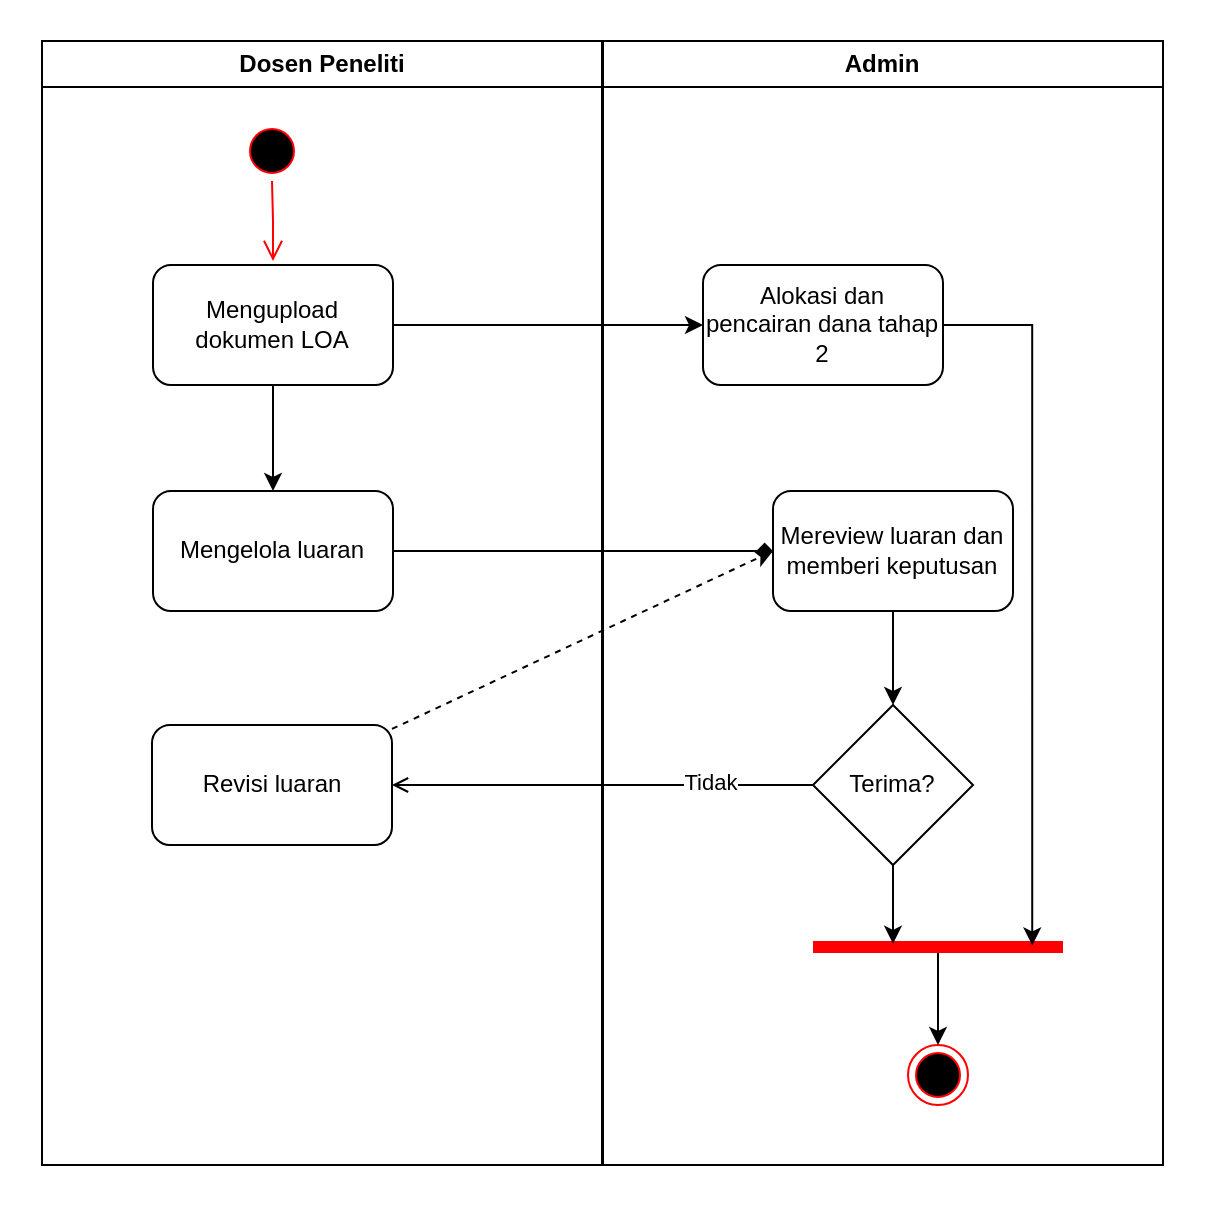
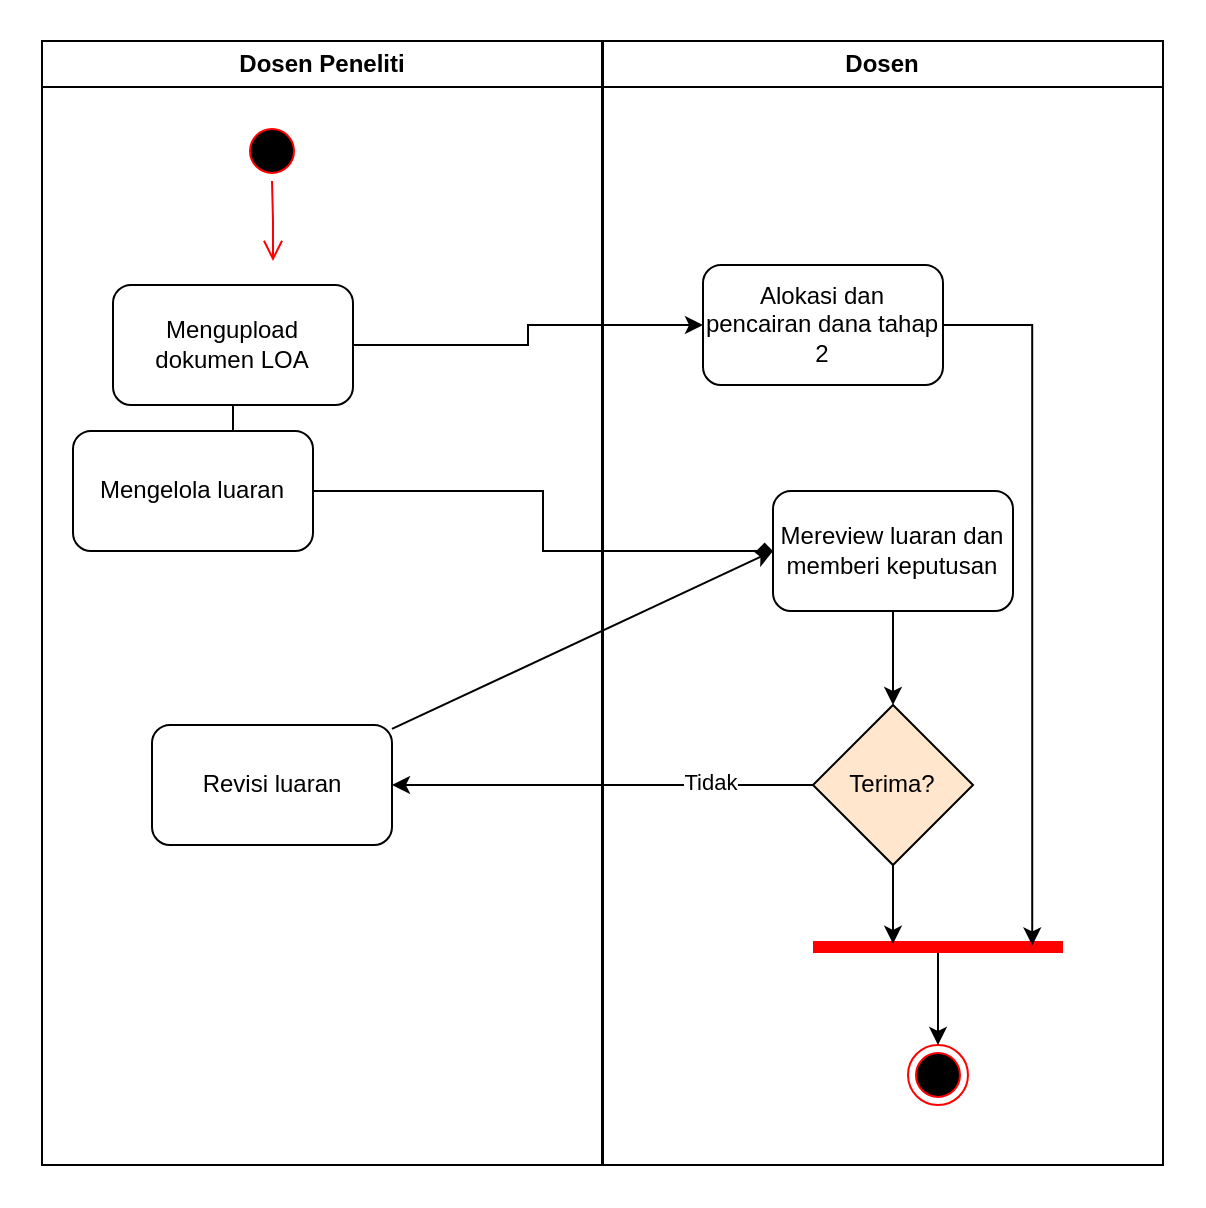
node "Admin": label "Admin" -> "Dosen"
node "Mengupload dokumen LOA": moved (273, 325) -> (233, 345)
node "Mengelola luaran": moved (273, 551) -> (193, 491)
edge "Revisi luaran" -> "Mereview luaran dan memberi keputusan": style dashed -> solid
edge "Terima?" -> "Revisi luaran": arrowhead open -> classic
node "Terima?": fillcolor #ffffff -> #ffe6cc
